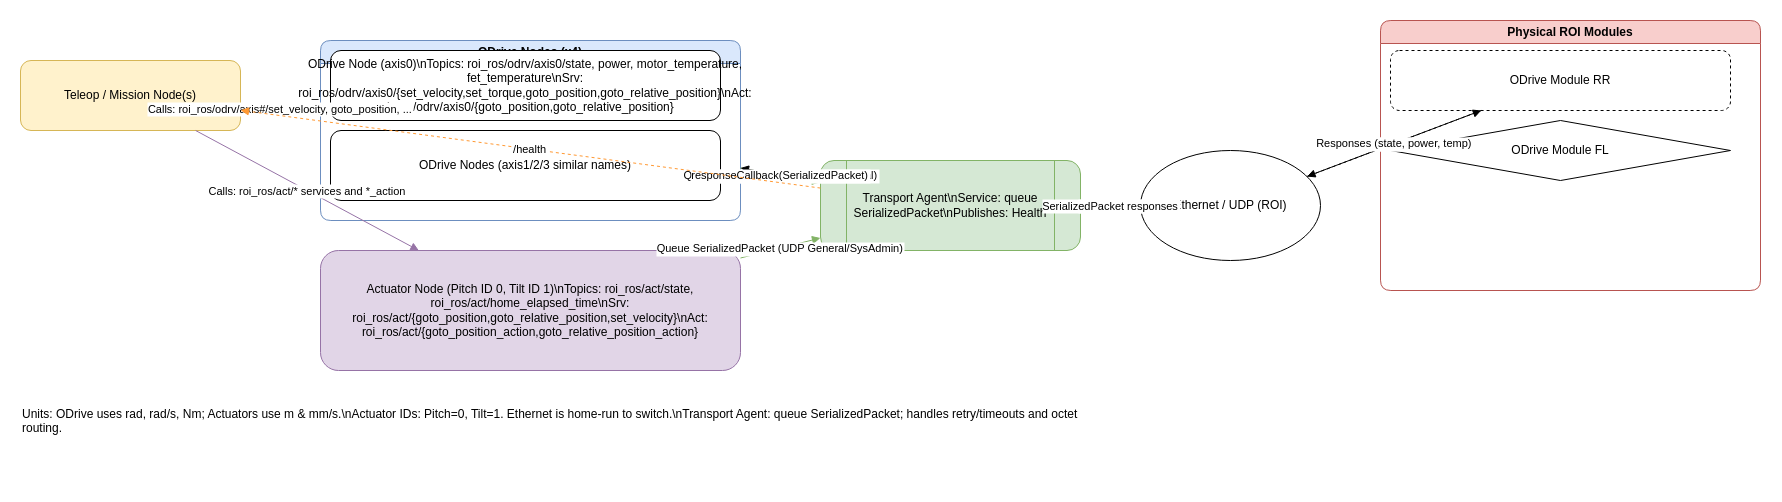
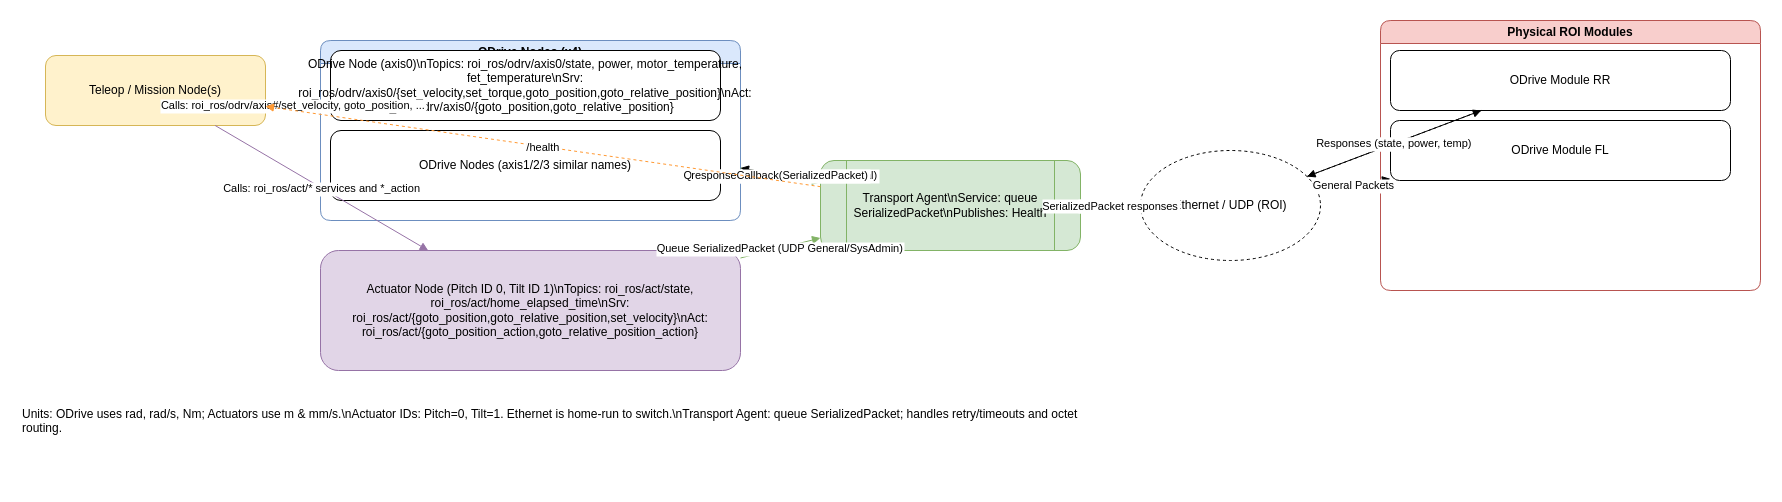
node "ODrive Module RR": style dashed -> solid
node "Teleop / Mission Node(s)": moved (131, 96) -> (156, 91)
node "ODrive Module FL": shape diamond -> rounded rectangle
edge "Ethernet / UDP (ROI)" -> "ODrive Module FL": added, label "General Packets"
node "Ethernet / UDP (ROI)": style solid -> dashed
